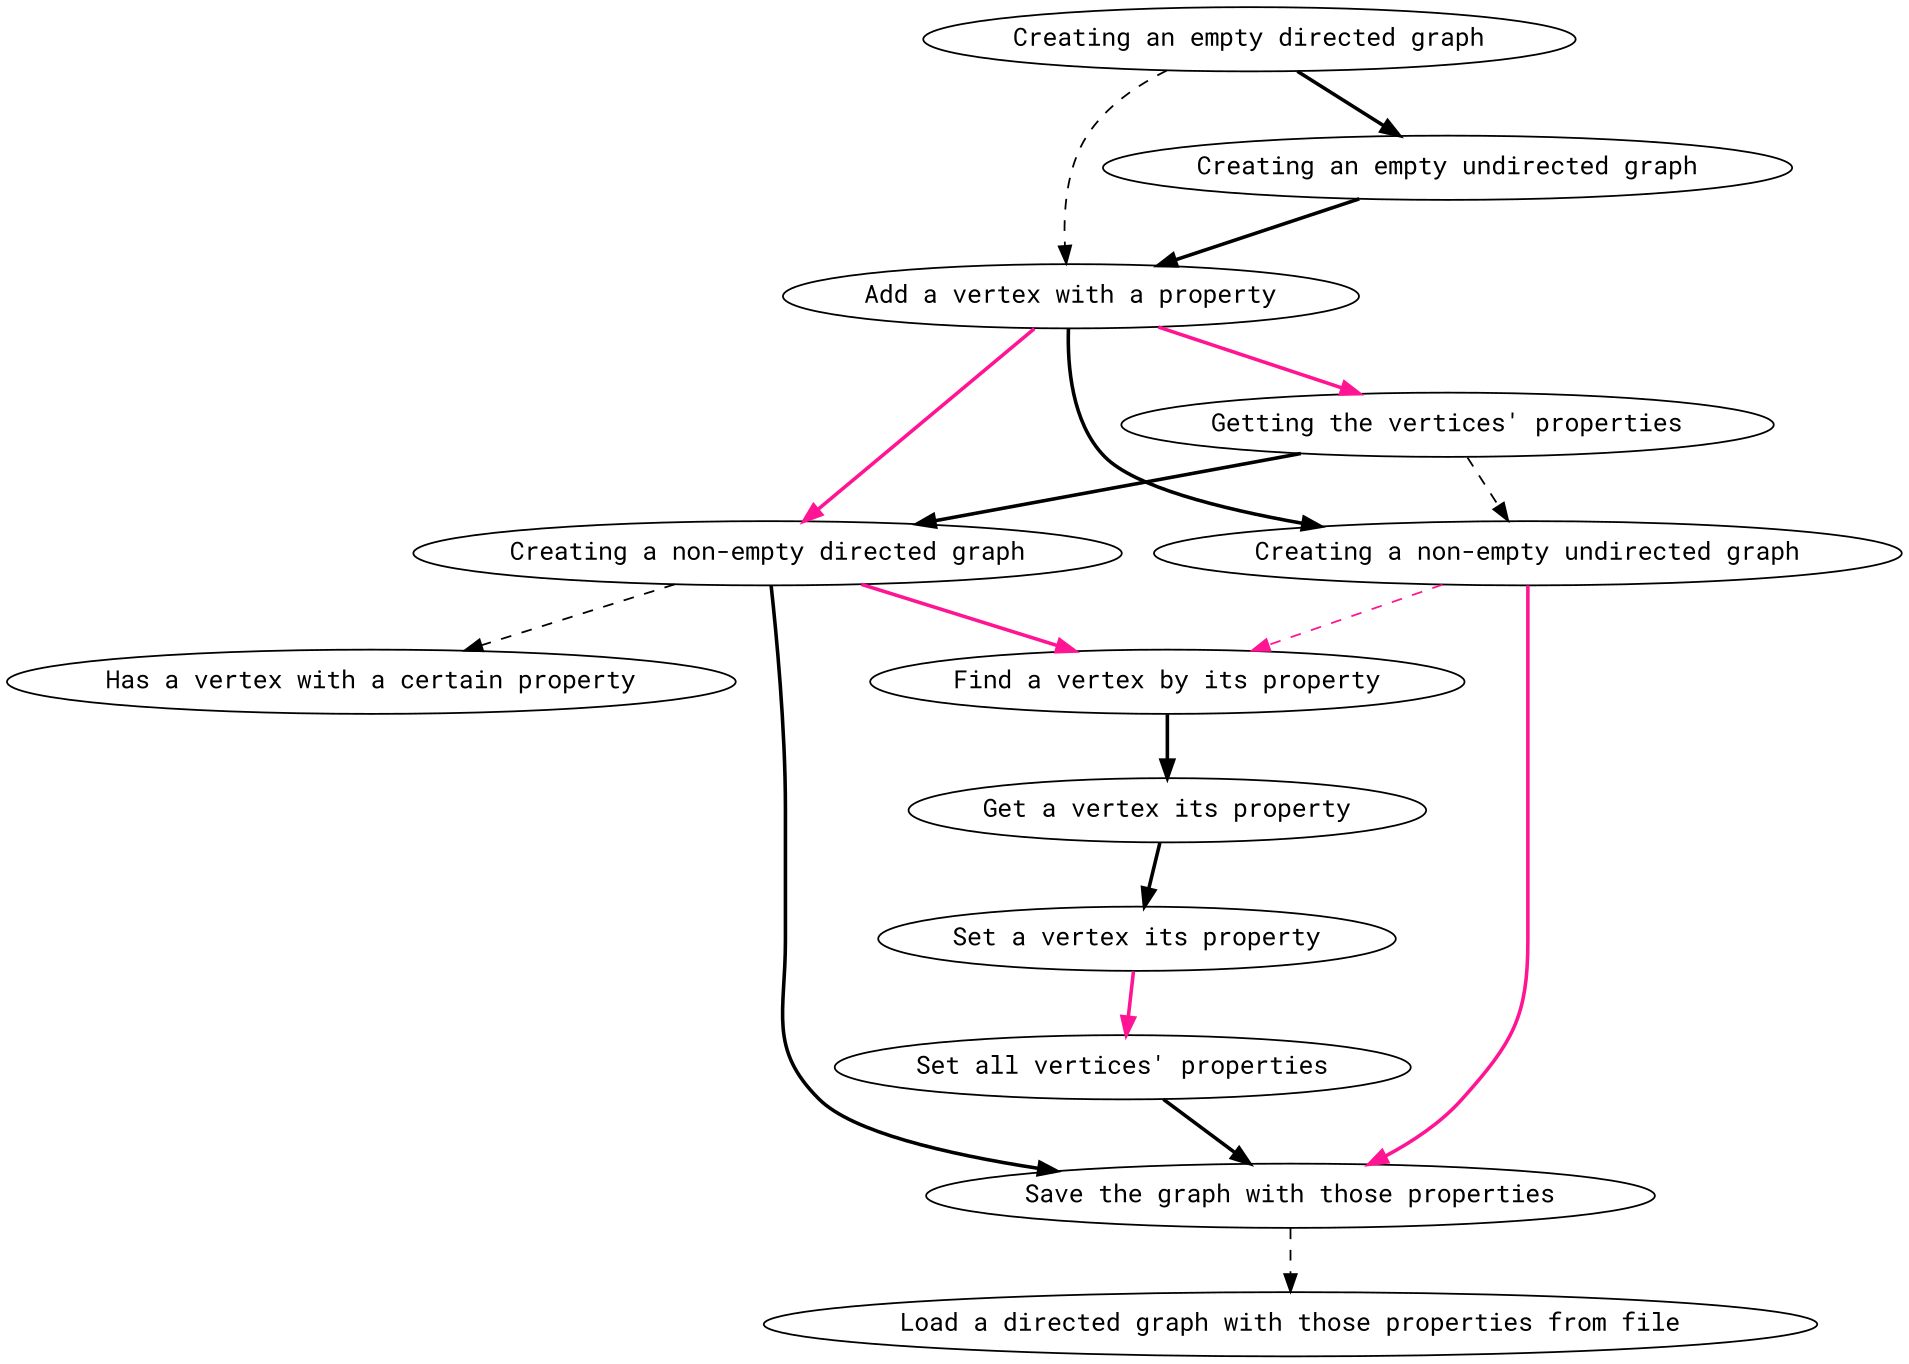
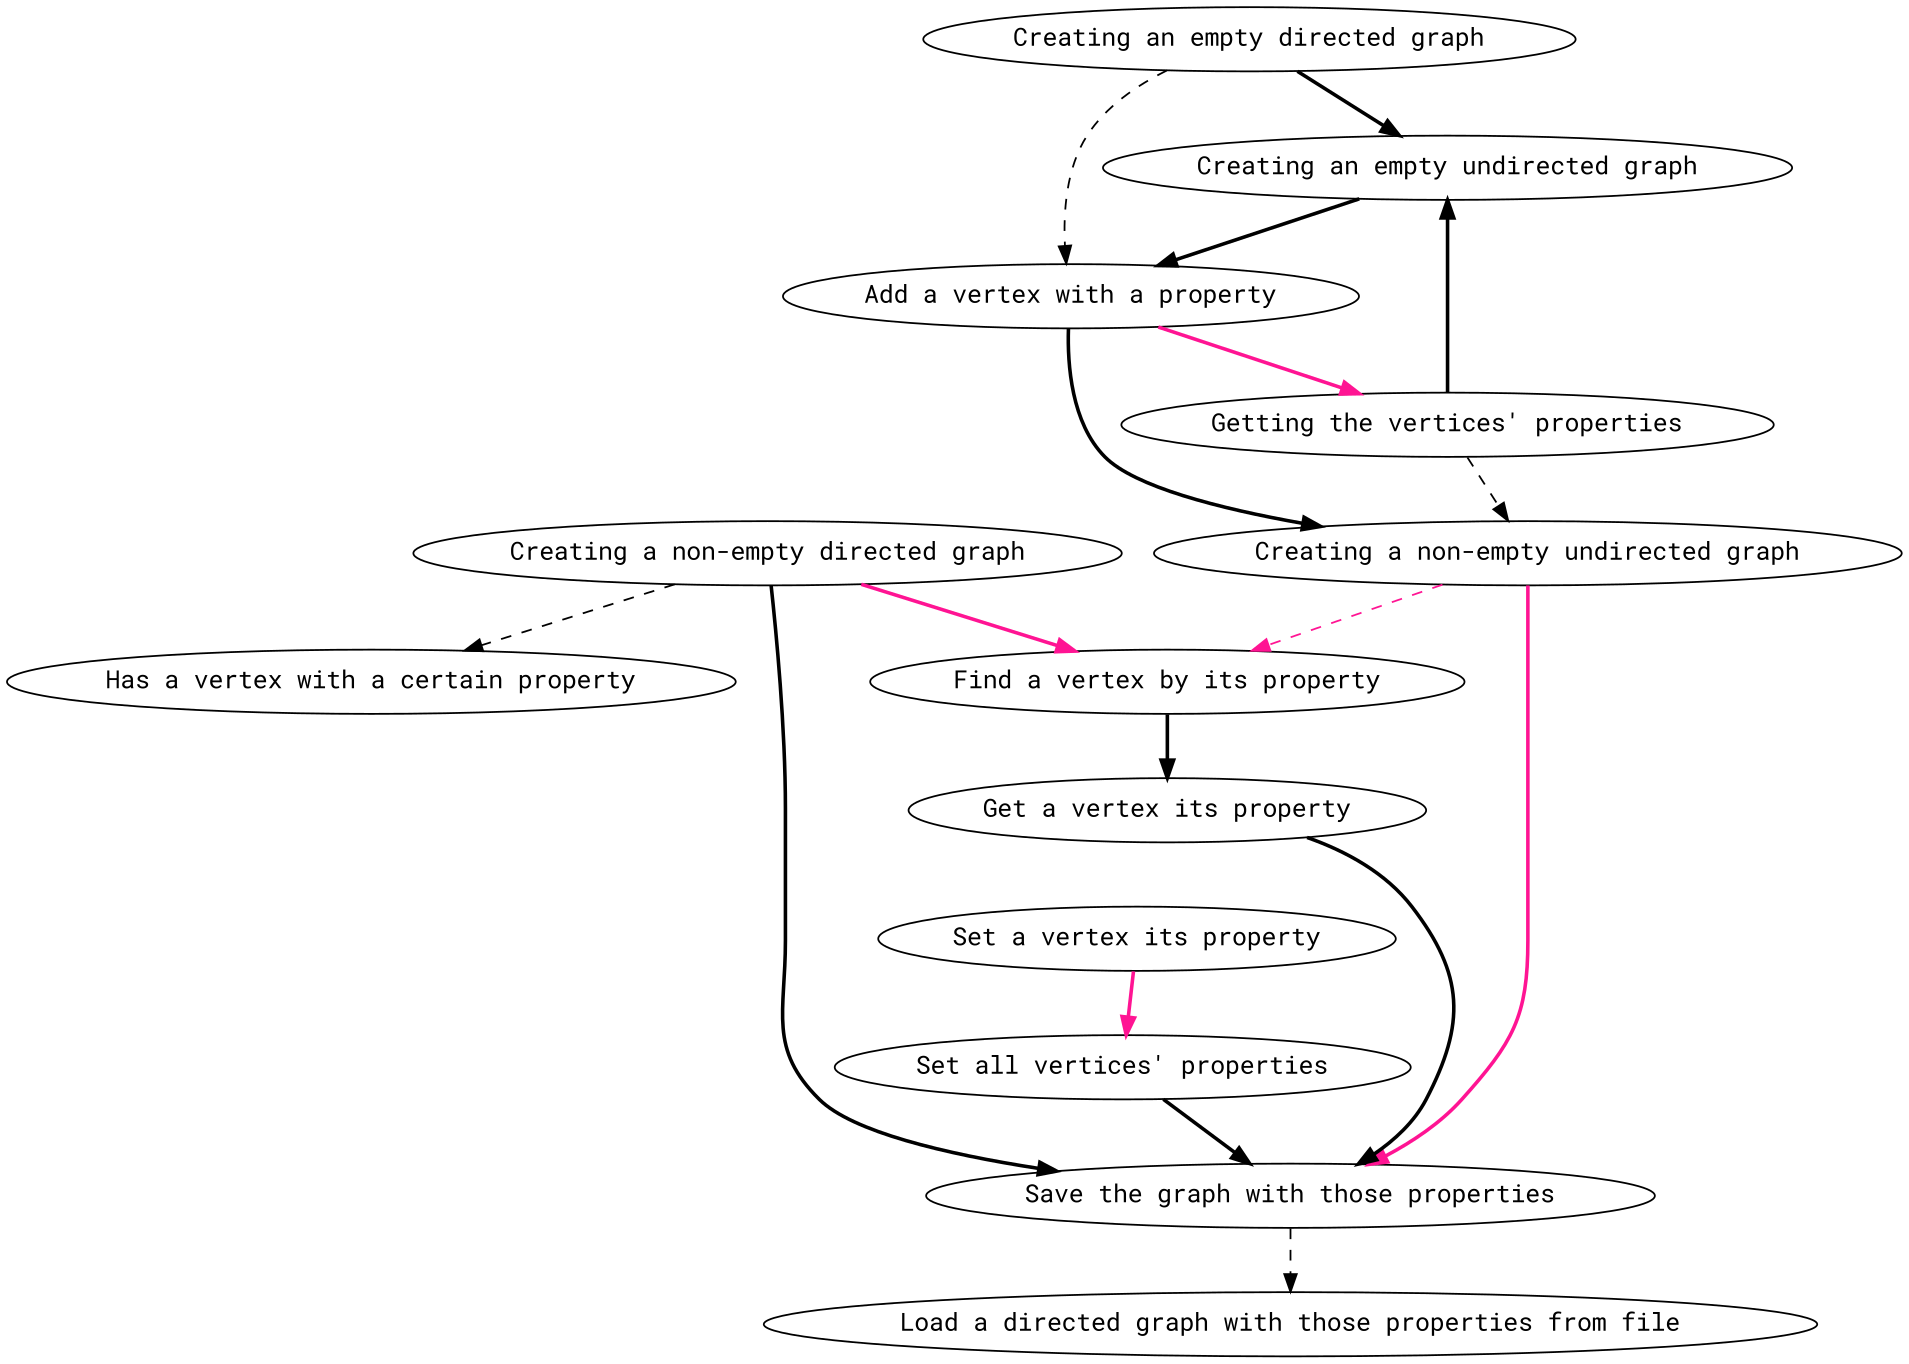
edge "Add a vertex with a property" -> "Creating a non-empty directed graph": removed
edge "Getting the vertices' properties" -> "Creating a non-empty directed graph": now "Getting the vertices' properties" -> "Creating an empty undirected graph"
edge "Get a vertex its property" -> "Set a vertex its property": now "Get a vertex its property" -> "Save the graph with those properties"
